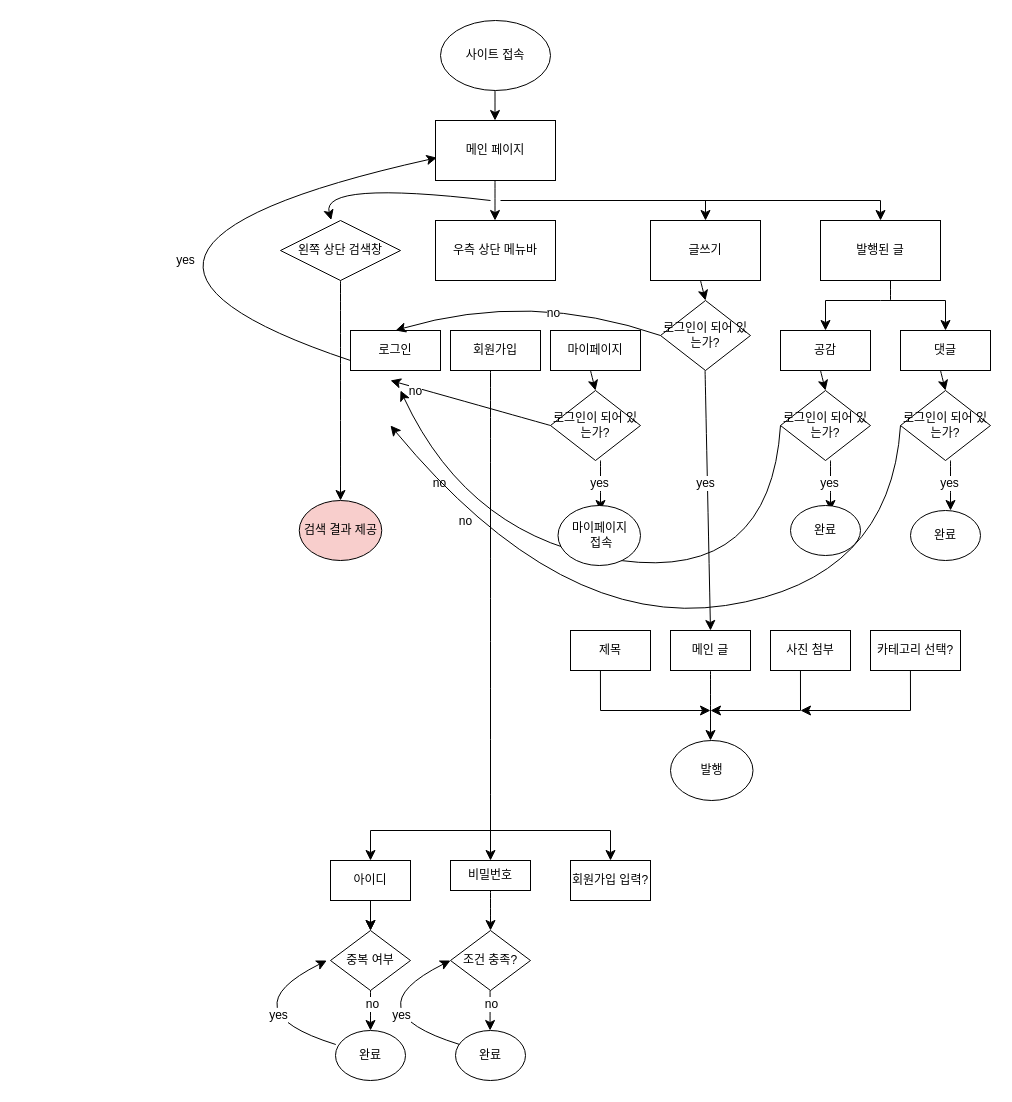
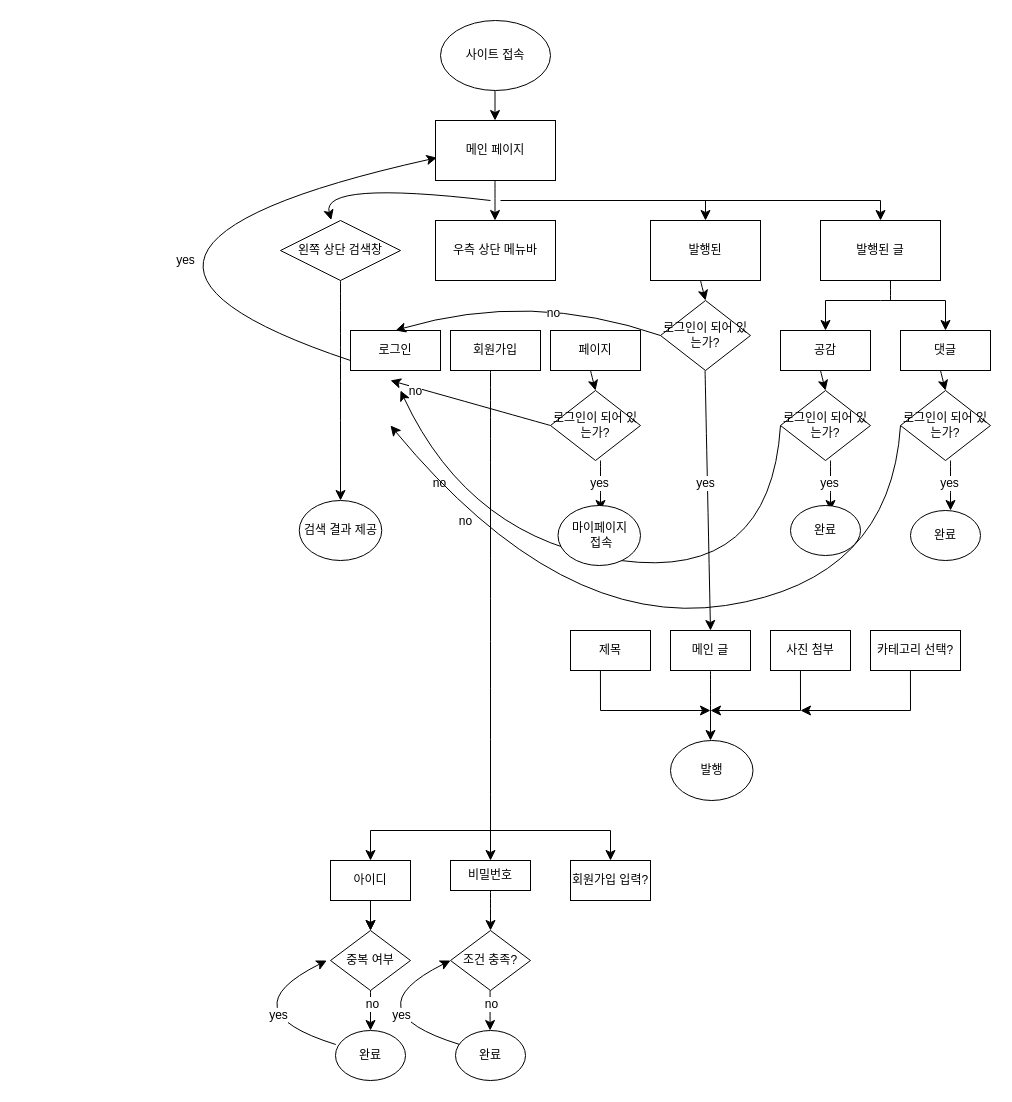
node "글쓰기": label "글쓰기" -> "발행된"
node "마이페이지": label "마이페이지" -> "페이지"
node "검색 결과 제공": fillcolor #f8cecc -> #ffffff
